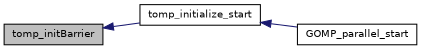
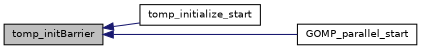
edge "GOMP_parallel_start" -> "tomp_initialize_start": now "GOMP_parallel_start" -> "tomp_initBarrier"
